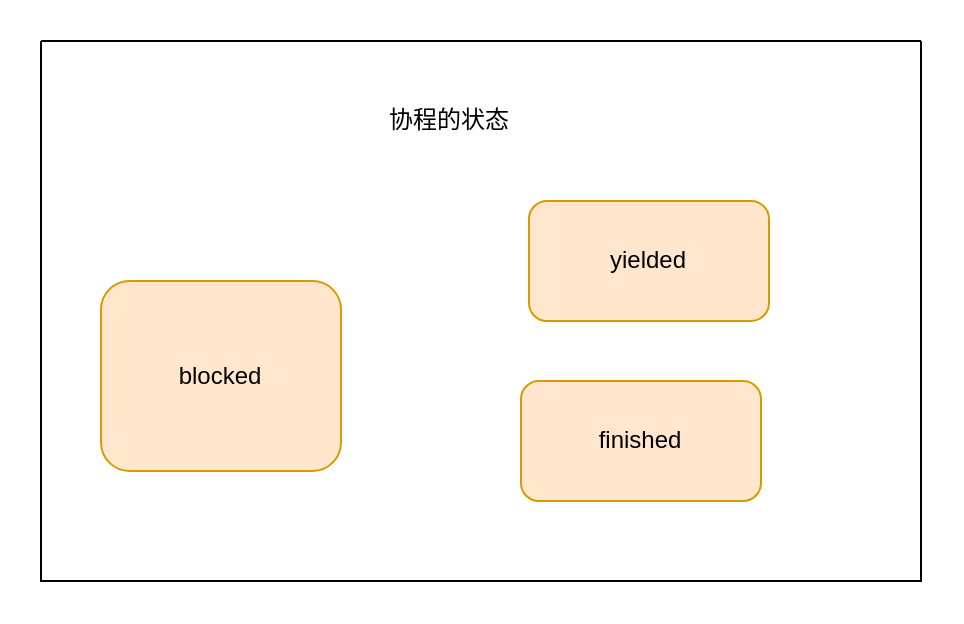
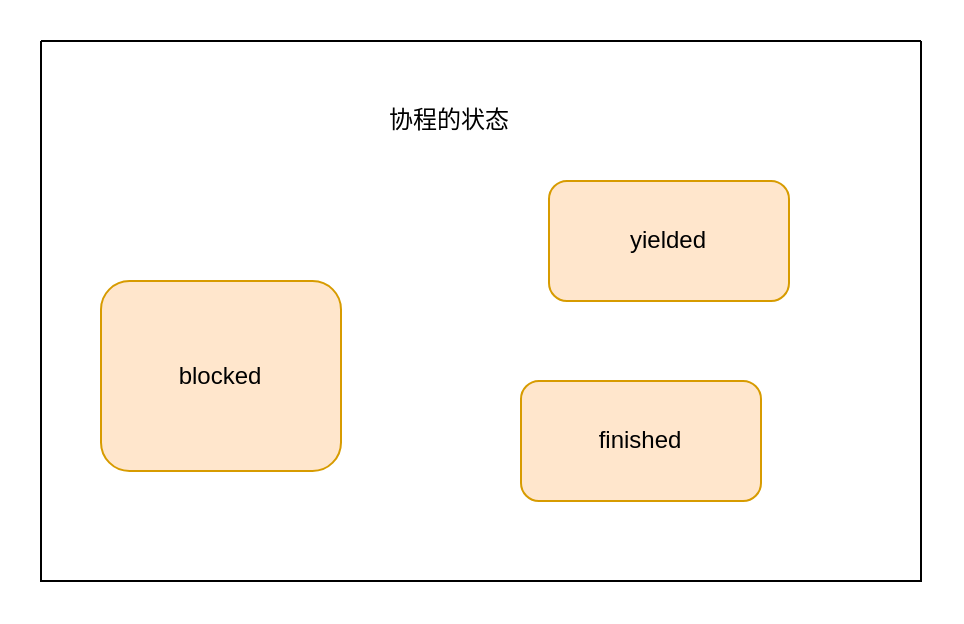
node "yielded": moved (649, 261) -> (669, 241)
